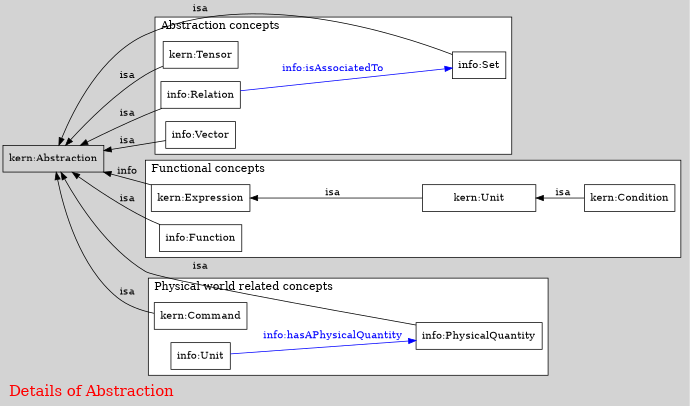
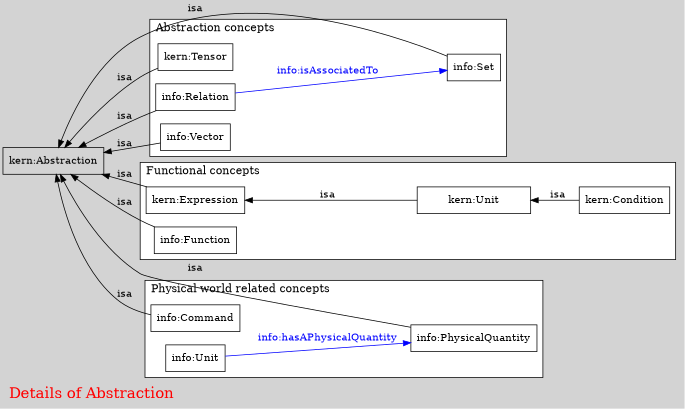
edge "kern:Expression" -> "kern:Abstraction": label "info" -> "isa"
node "kern:Command": label "kern:Command" -> "info:Command"
